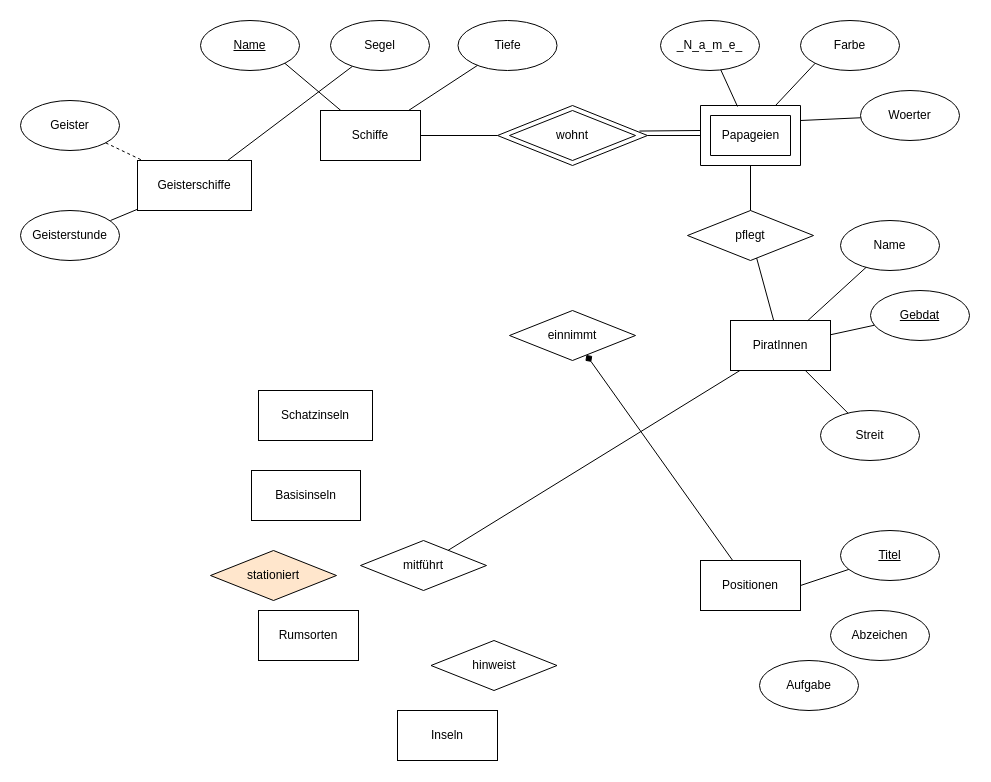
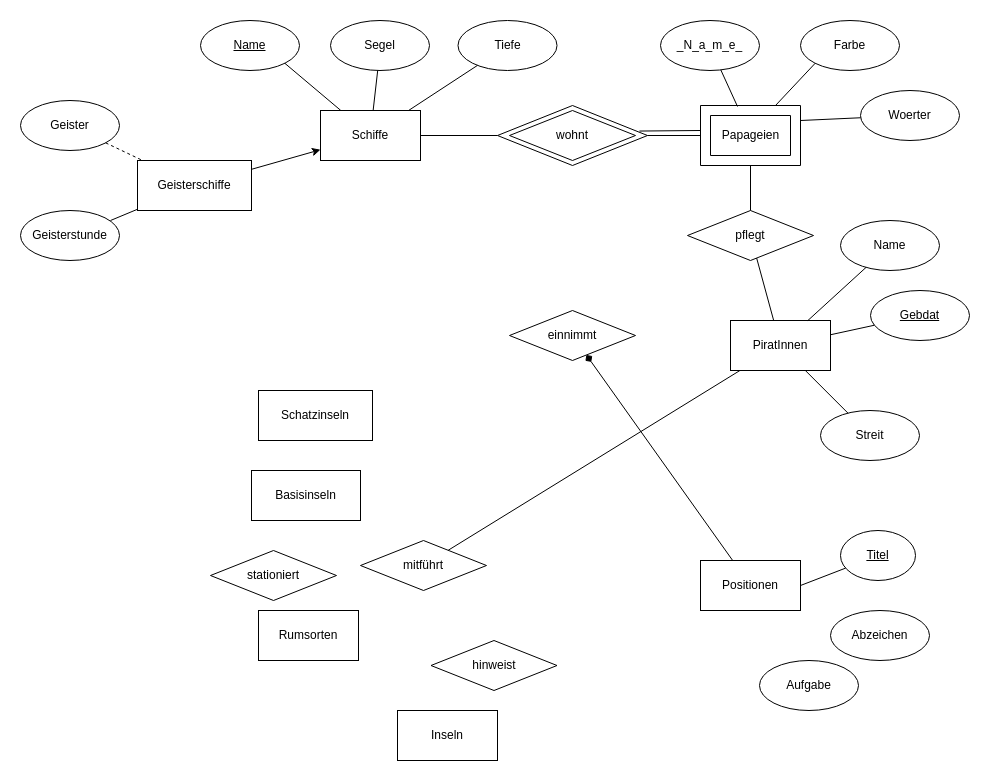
edge "Segel" -- "Geisterschiffe": now "Segel" -- "Schiffe"
edge "Geisterschiffe" -> "Schiffe": added
node "Titel": size 99x50 -> 75x50
node "stationiert": fillcolor #ffe6cc -> #ffffff
